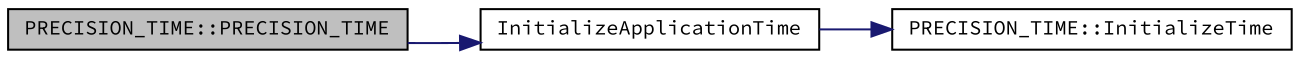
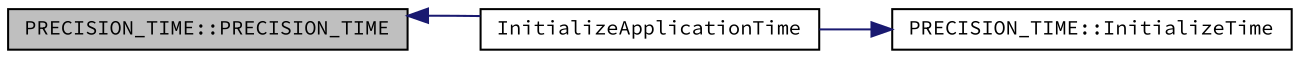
edge "PRECISION_TIME::PRECISION_TIME" -> "InitializeApplicationTime": reversed
